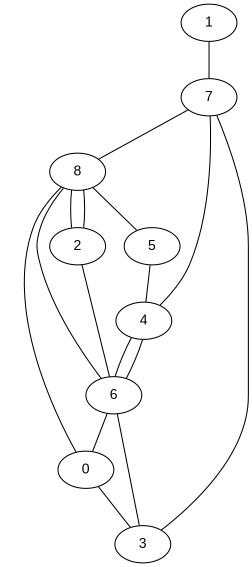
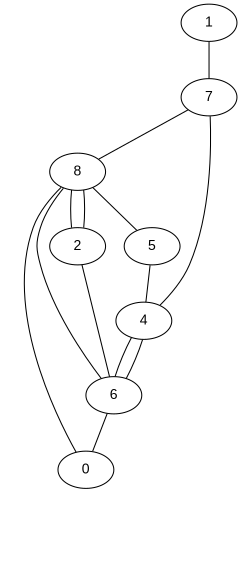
node "3": removed
